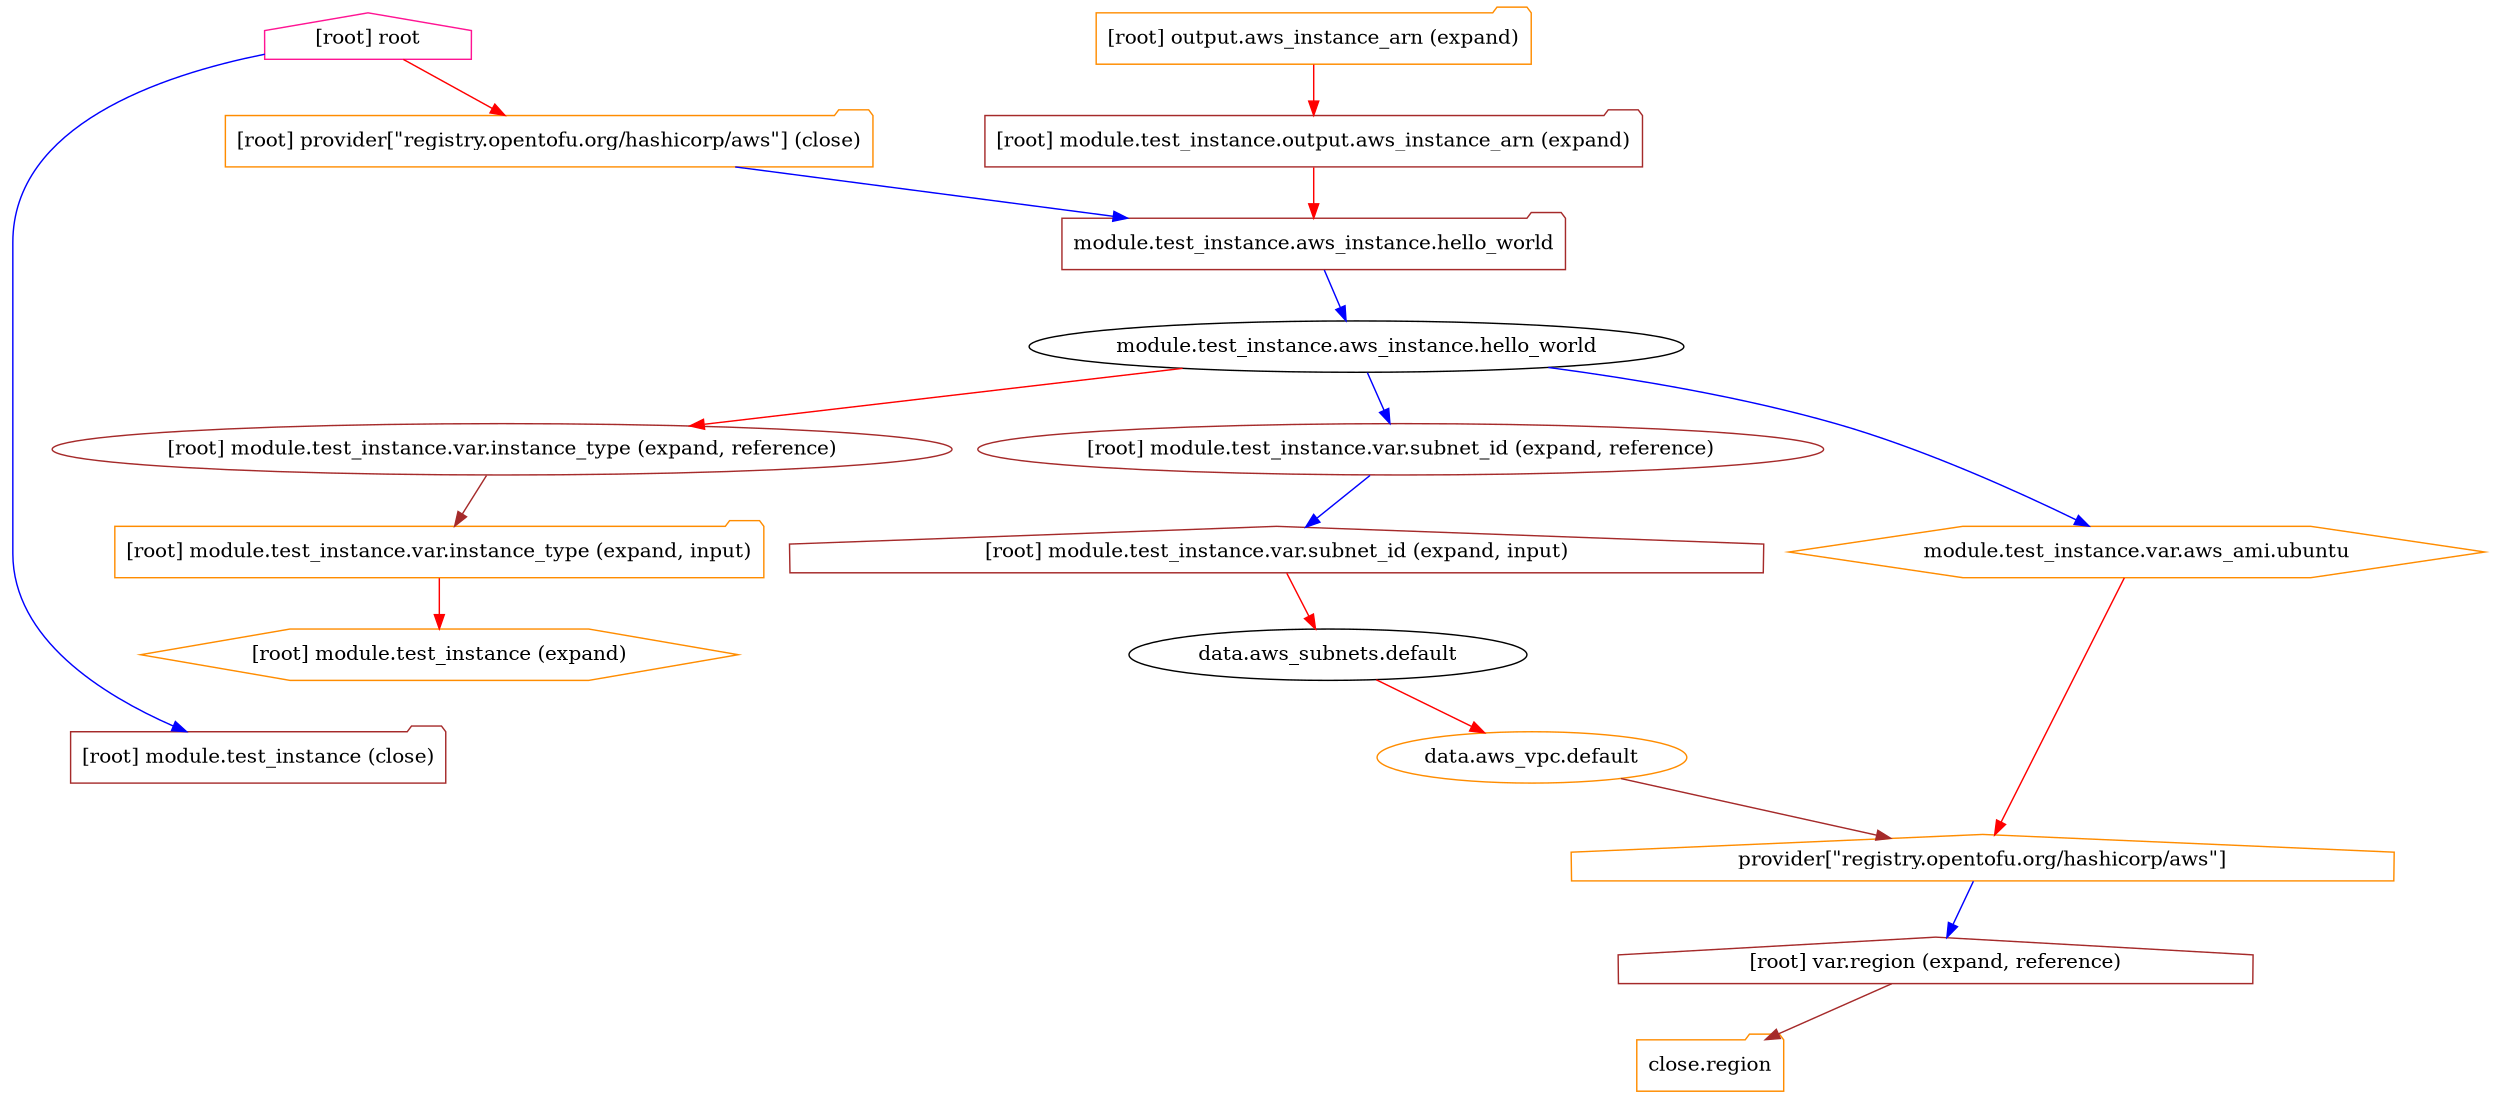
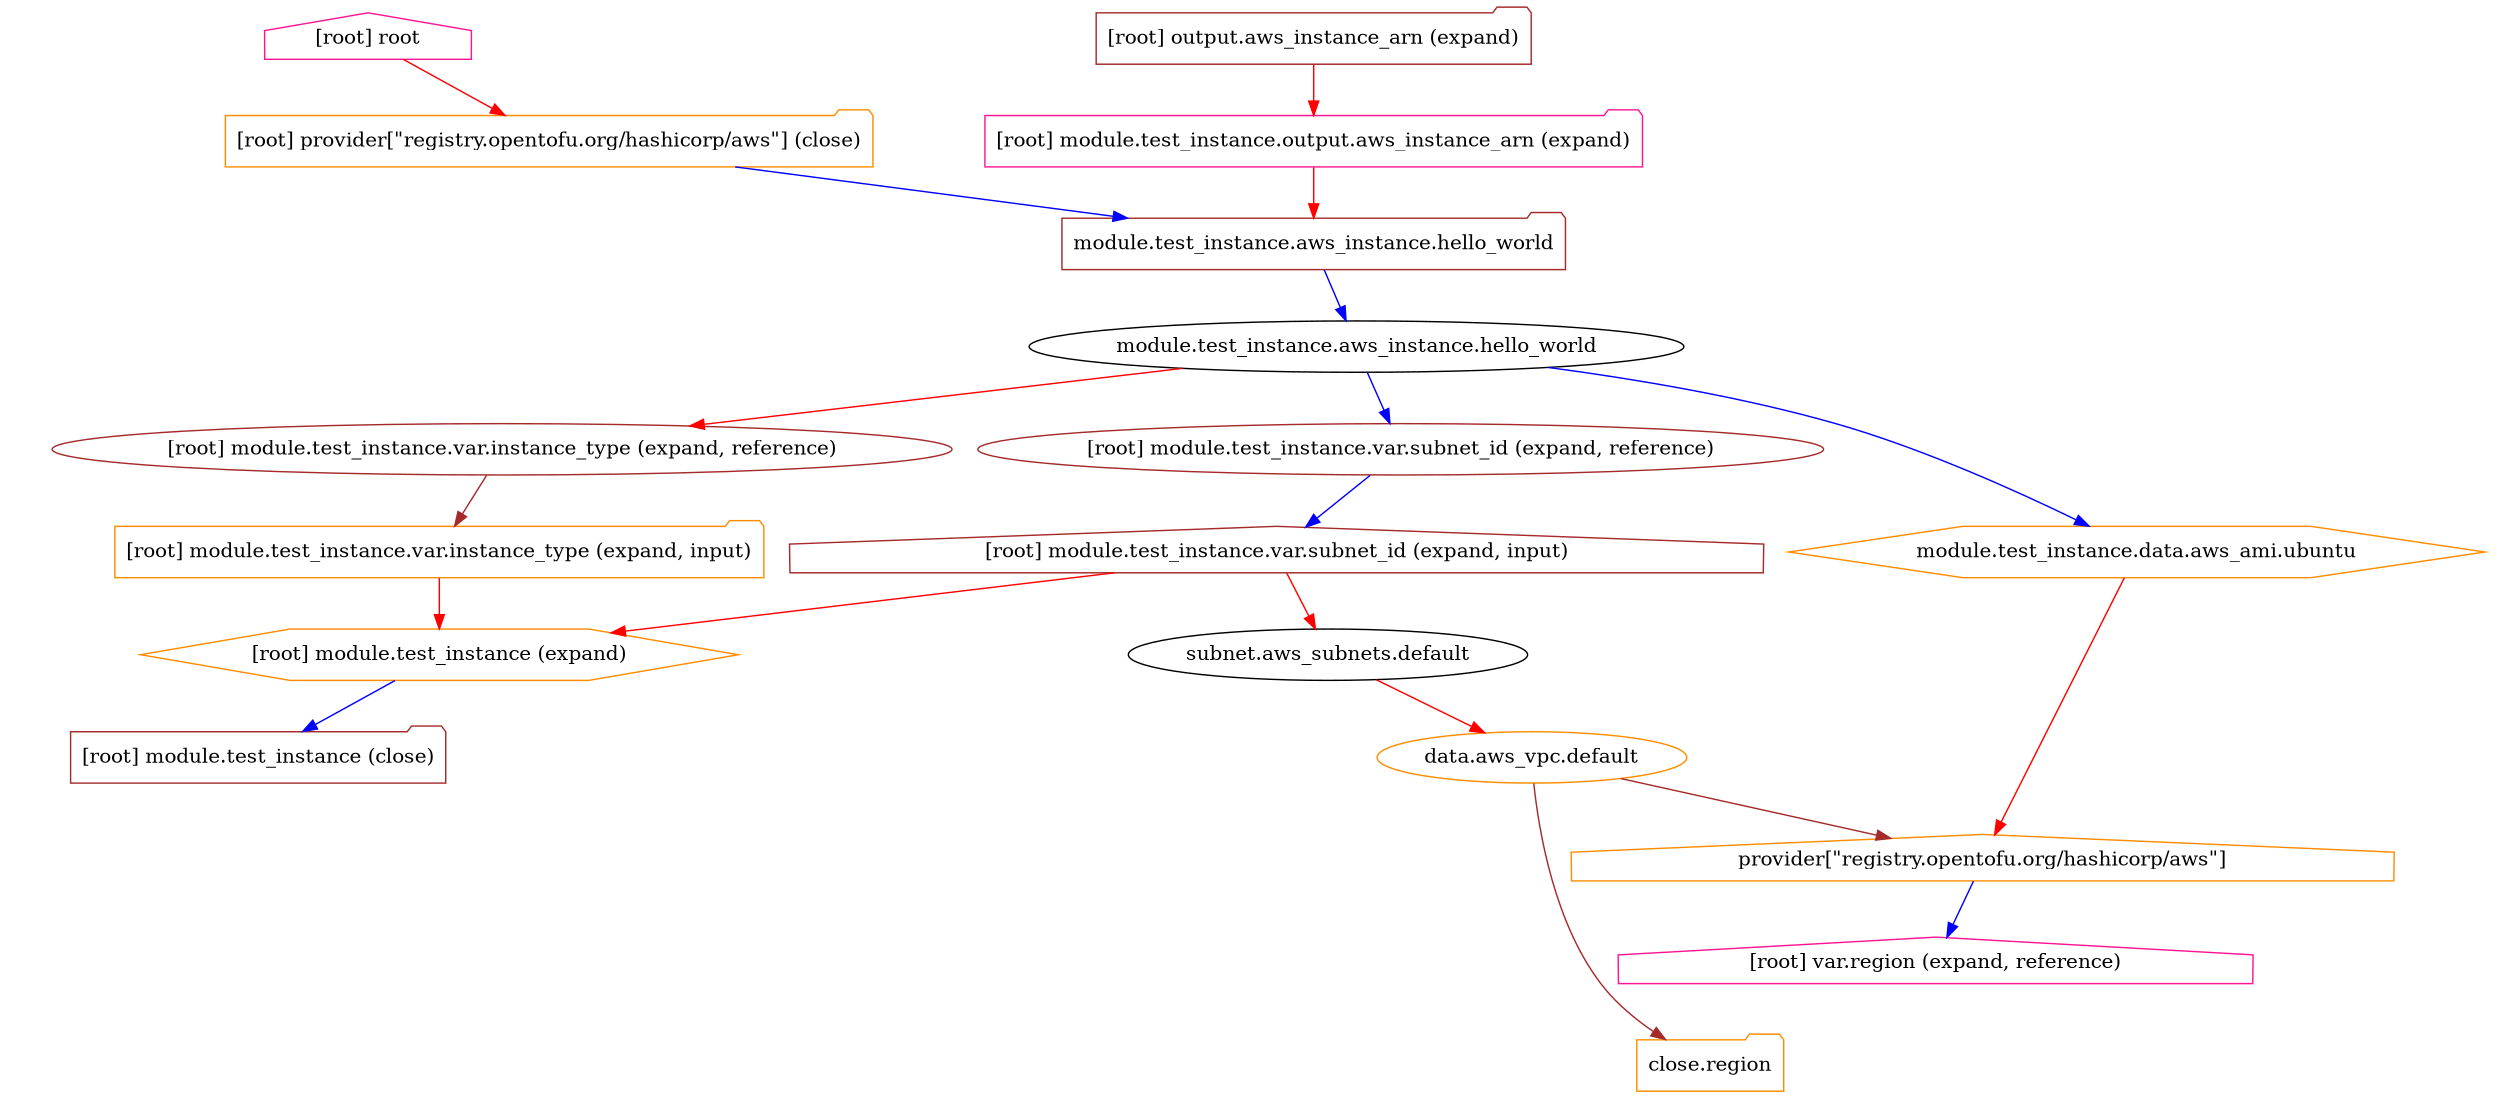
node "[root] output.aws_instance_arn (expand)": color darkorange -> brown
node "[root] module.test_instance.output.aws_instance_arn (expand)": color brown -> deeppink
edge "[root] root" -> "[root] module.test_instance (close)": now "[root] module.test_instance (expand)" -> "[root] module.test_instance (close)"
node "module.test_instance.var.aws_ami.ubuntu": label "module.test_instance.var.aws_ami.ubuntu" -> "module.test_instance.data.aws_ami.ubuntu"
edge "[root] module.test_instance.var.subnet_id (expand, input)" -> "[root] module.test_instance (expand)": added
node "data.aws_subnets.default": label "data.aws_subnets.default" -> "subnet.aws_subnets.default"
node "[root] var.region (expand, reference)": color brown -> deeppink
edge "[root] var.region (expand, reference)" -> "close.region": now "data.aws_vpc.default" -> "close.region"
